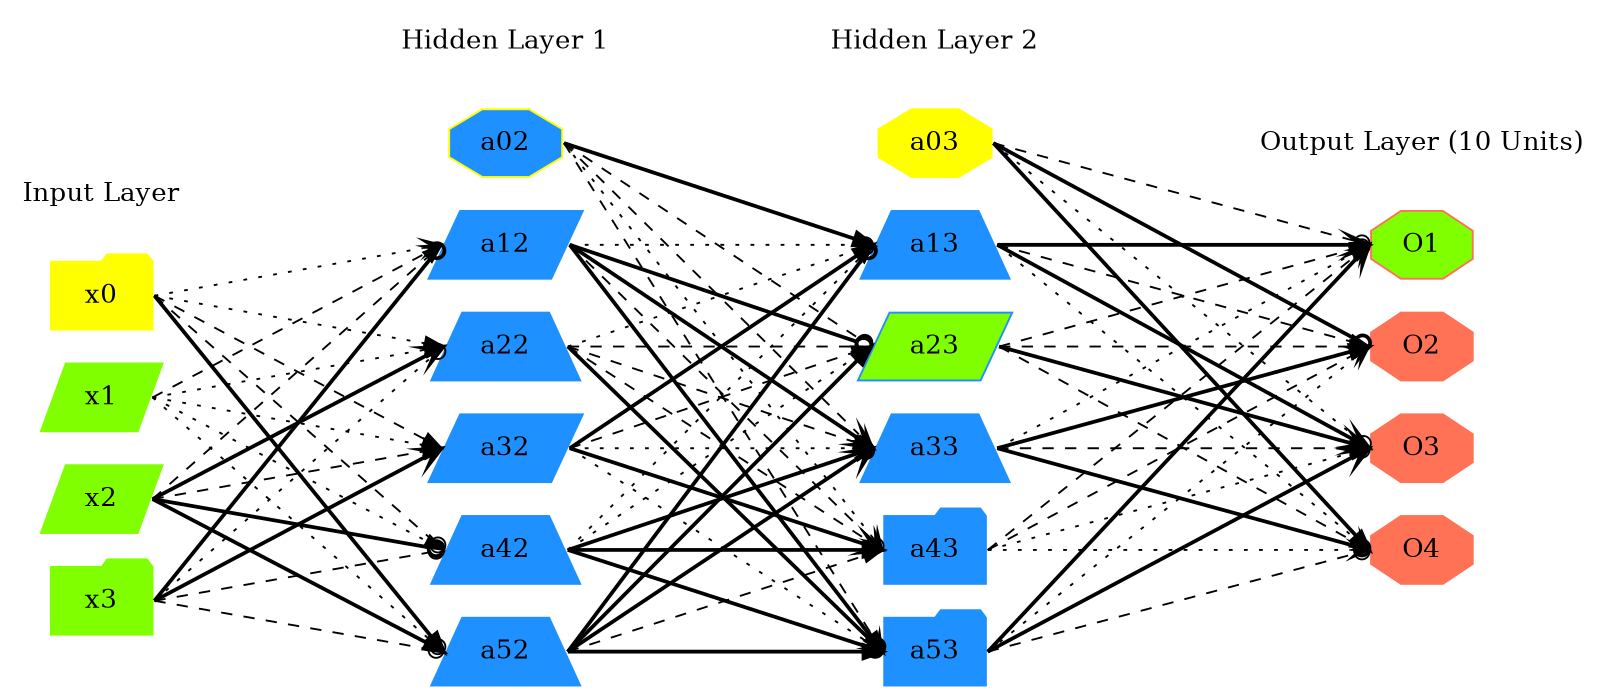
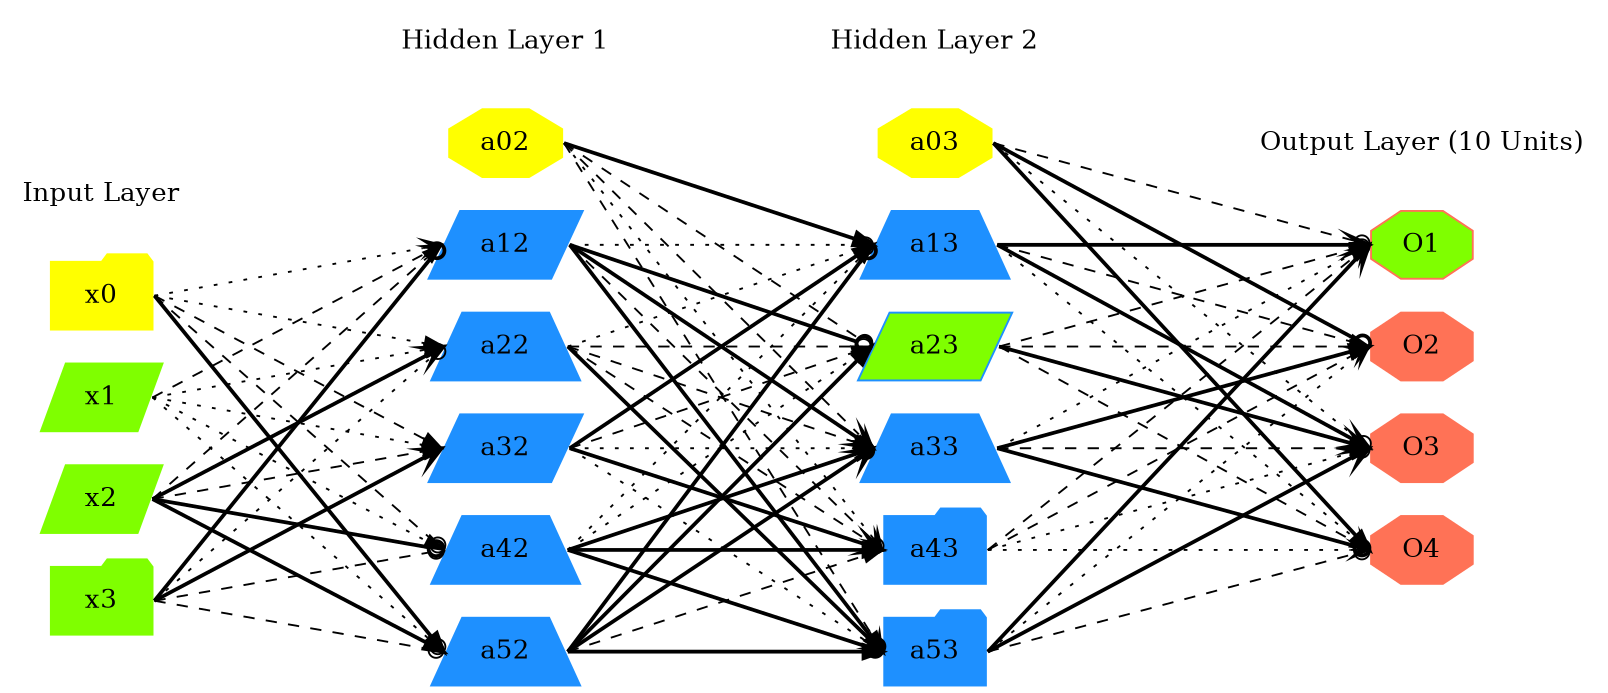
node "a02": fillcolor dodgerblue -> yellow
